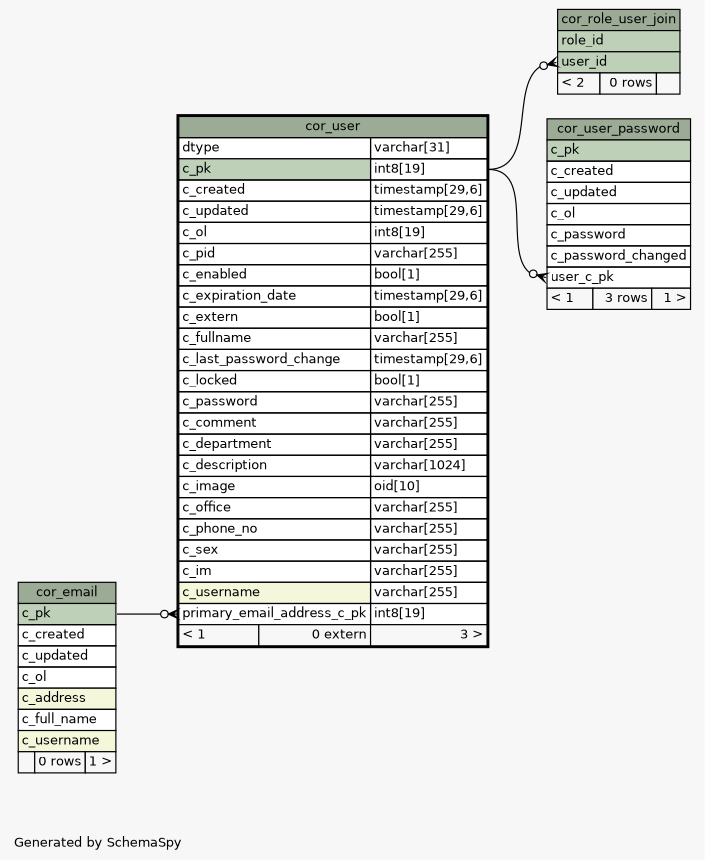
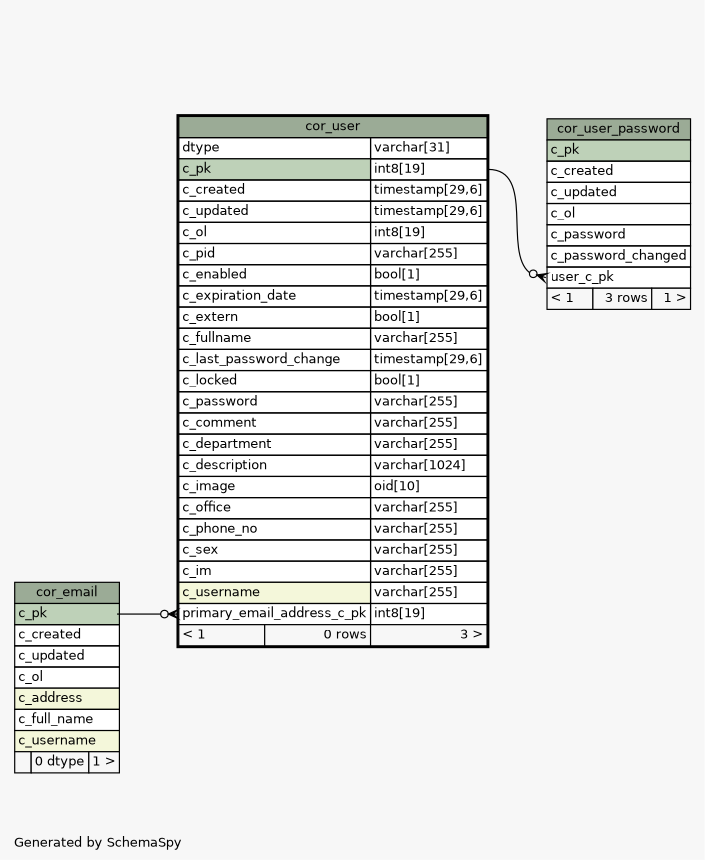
node "cor_role_user_join": removed
node "cor_user": text "0 extern" -> "0 rows"
node "cor_email": text "0 rows" -> "0 dtype"
